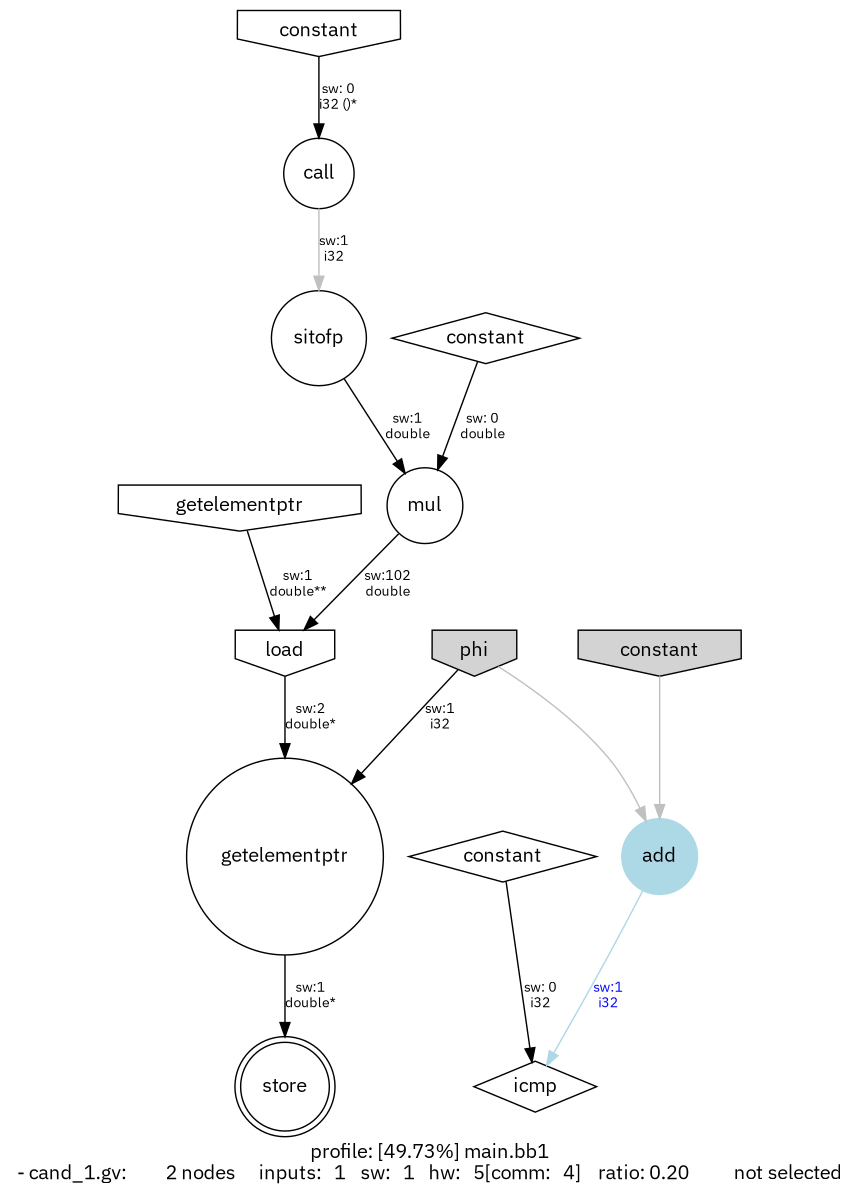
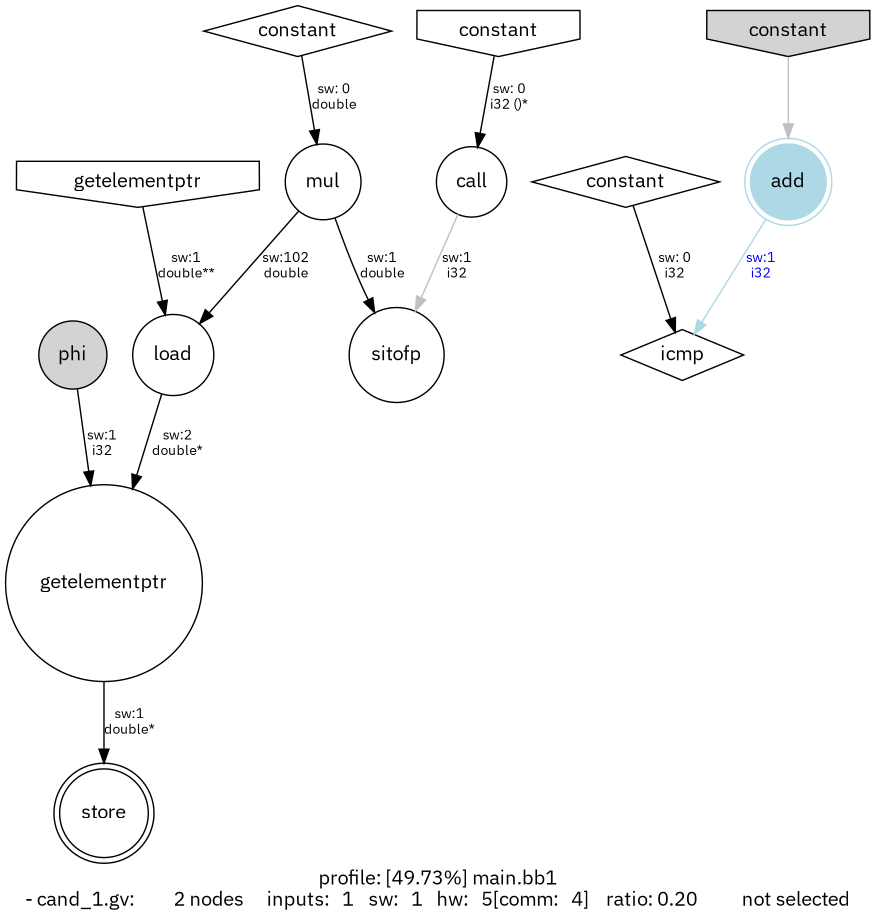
edge "sitofp" -> "mul": reversed
node "load": shape invhouse -> circle
node "phi": shape invhouse -> circle
edge "phi" -> "add": removed
node "add": shape circle -> doublecircle
